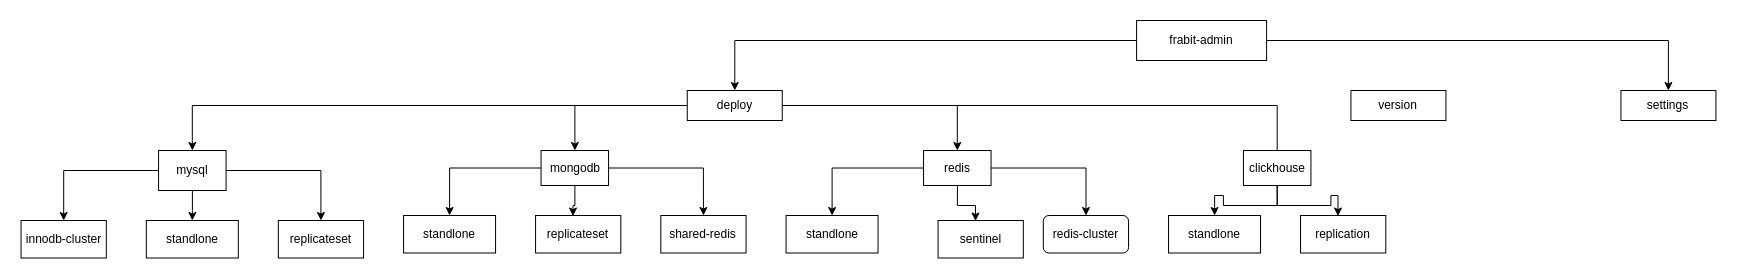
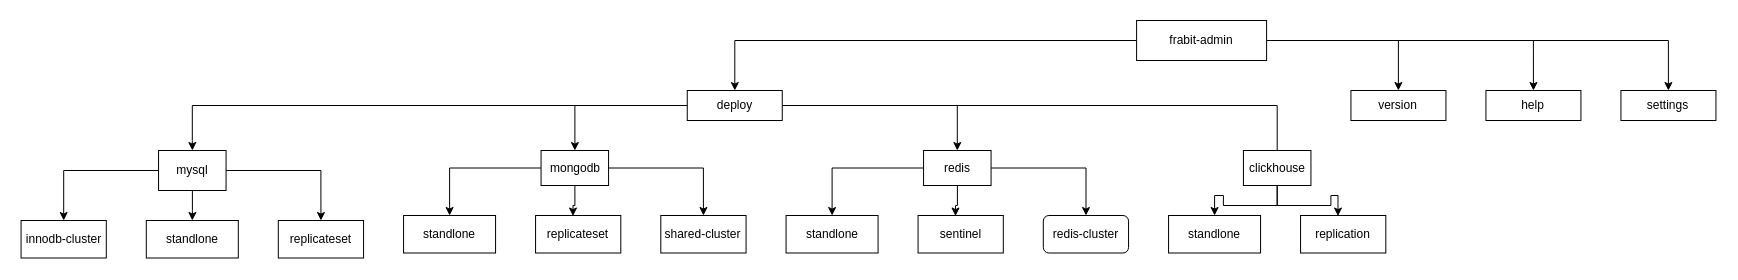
edge "frabit-admin" -> "version": added
edge "frabit-admin" -> "help": added
node "help": added
node "shared-redis": label "shared-redis" -> "shared-cluster"
node "sentinel": moved (981, 239) -> (961, 234)
